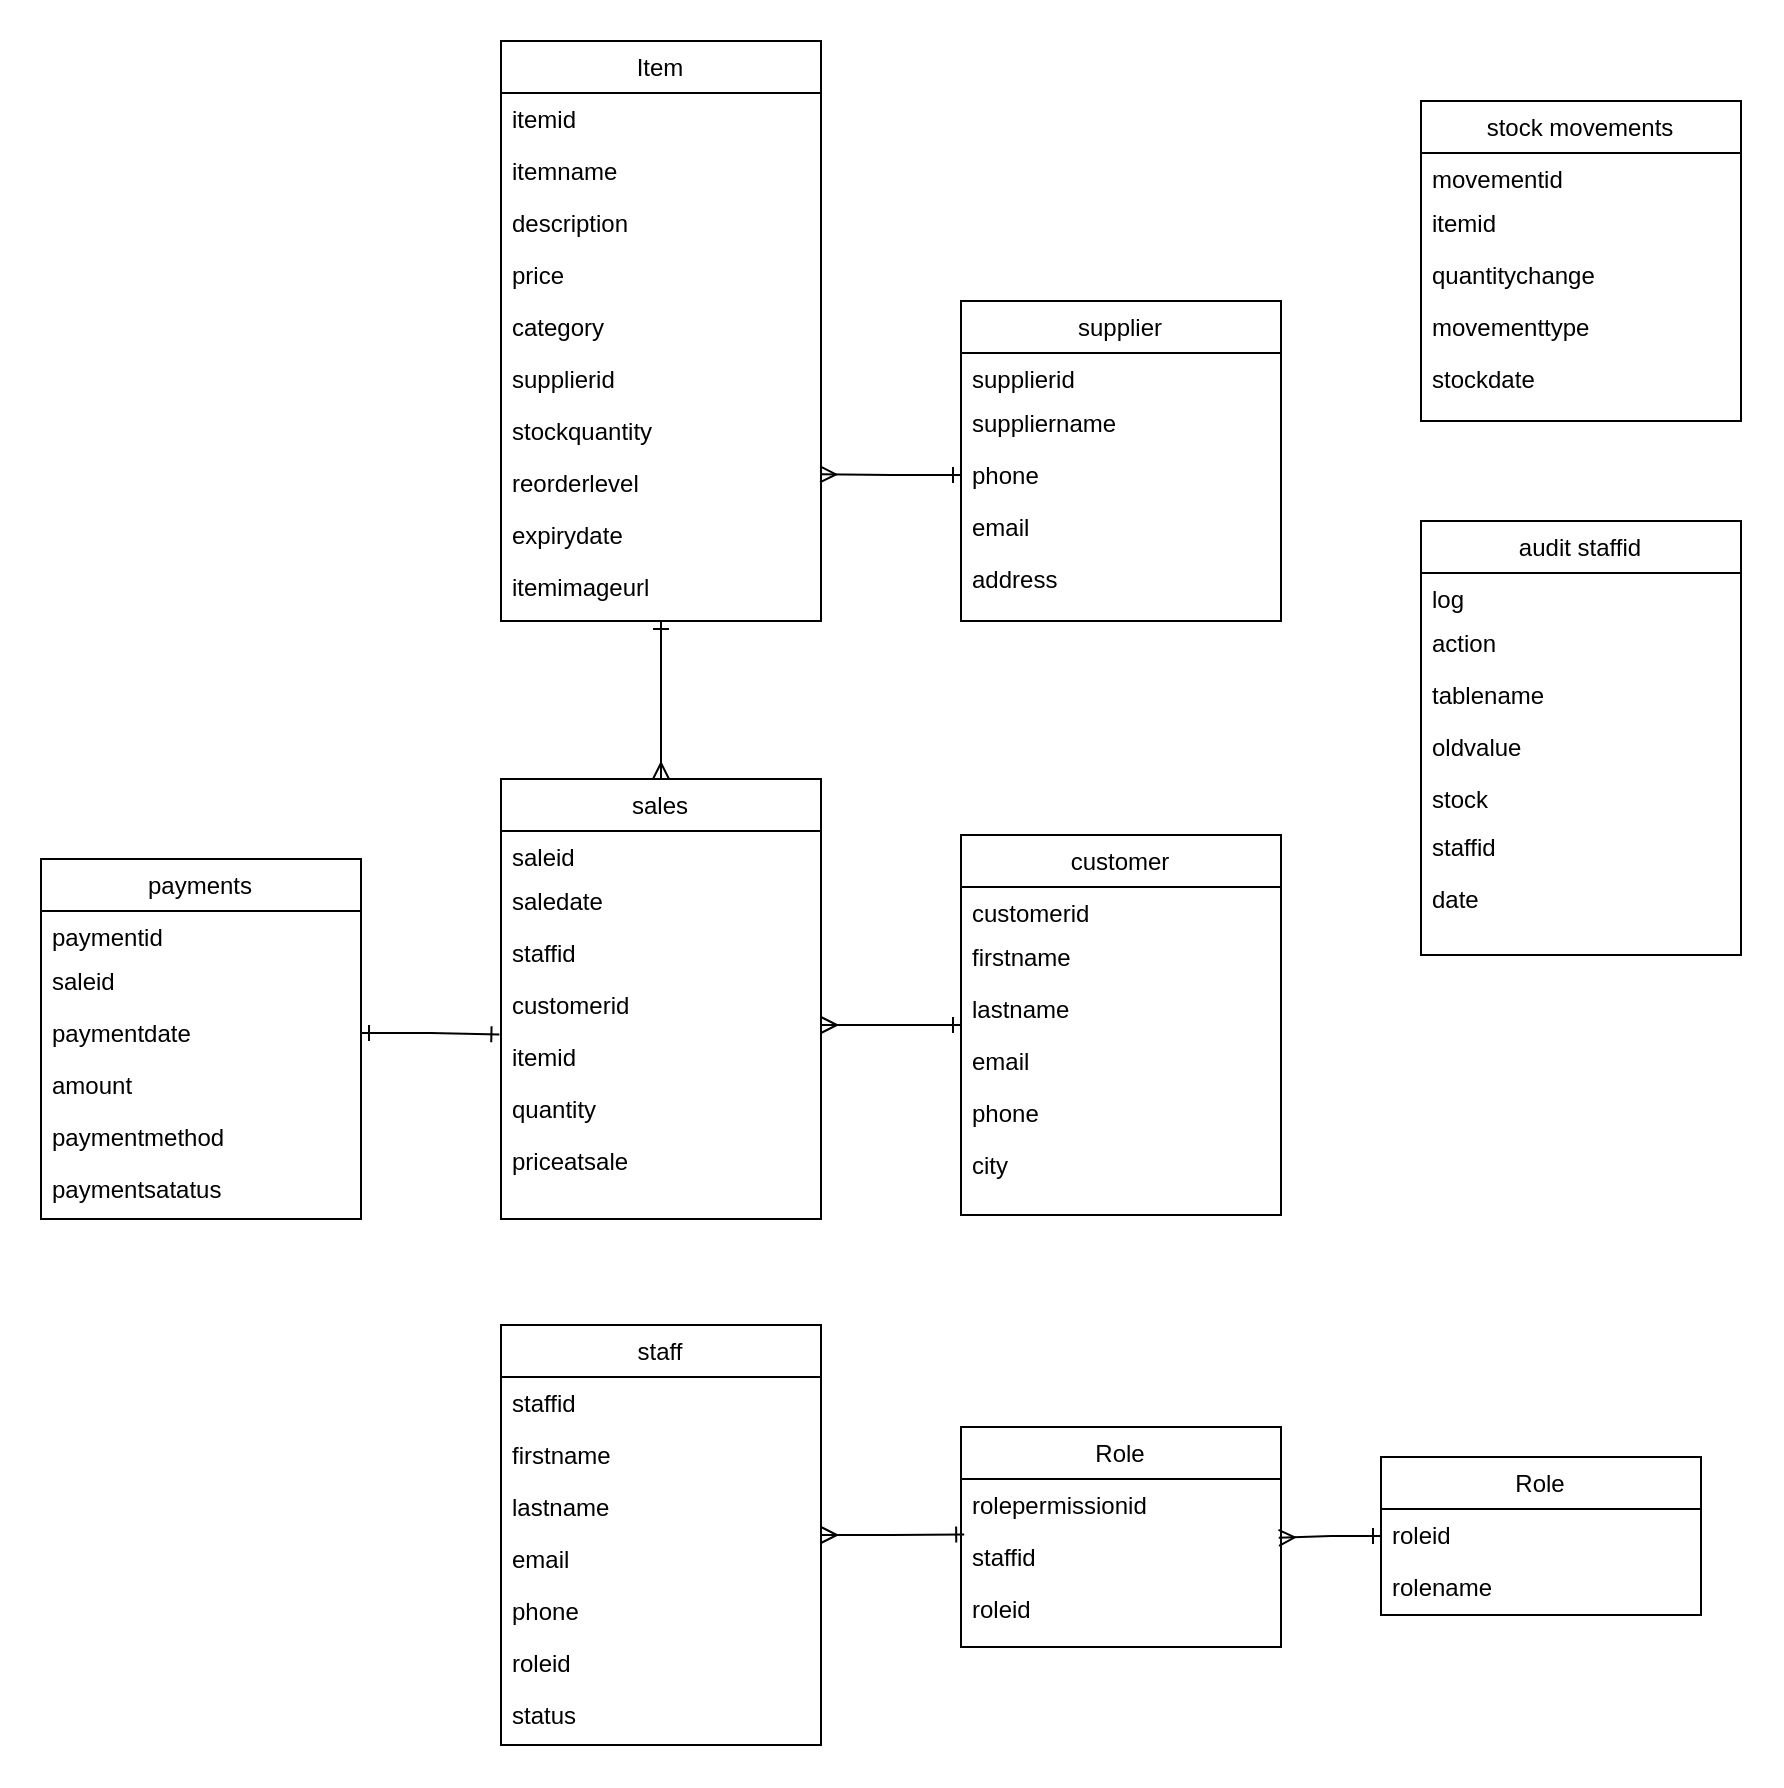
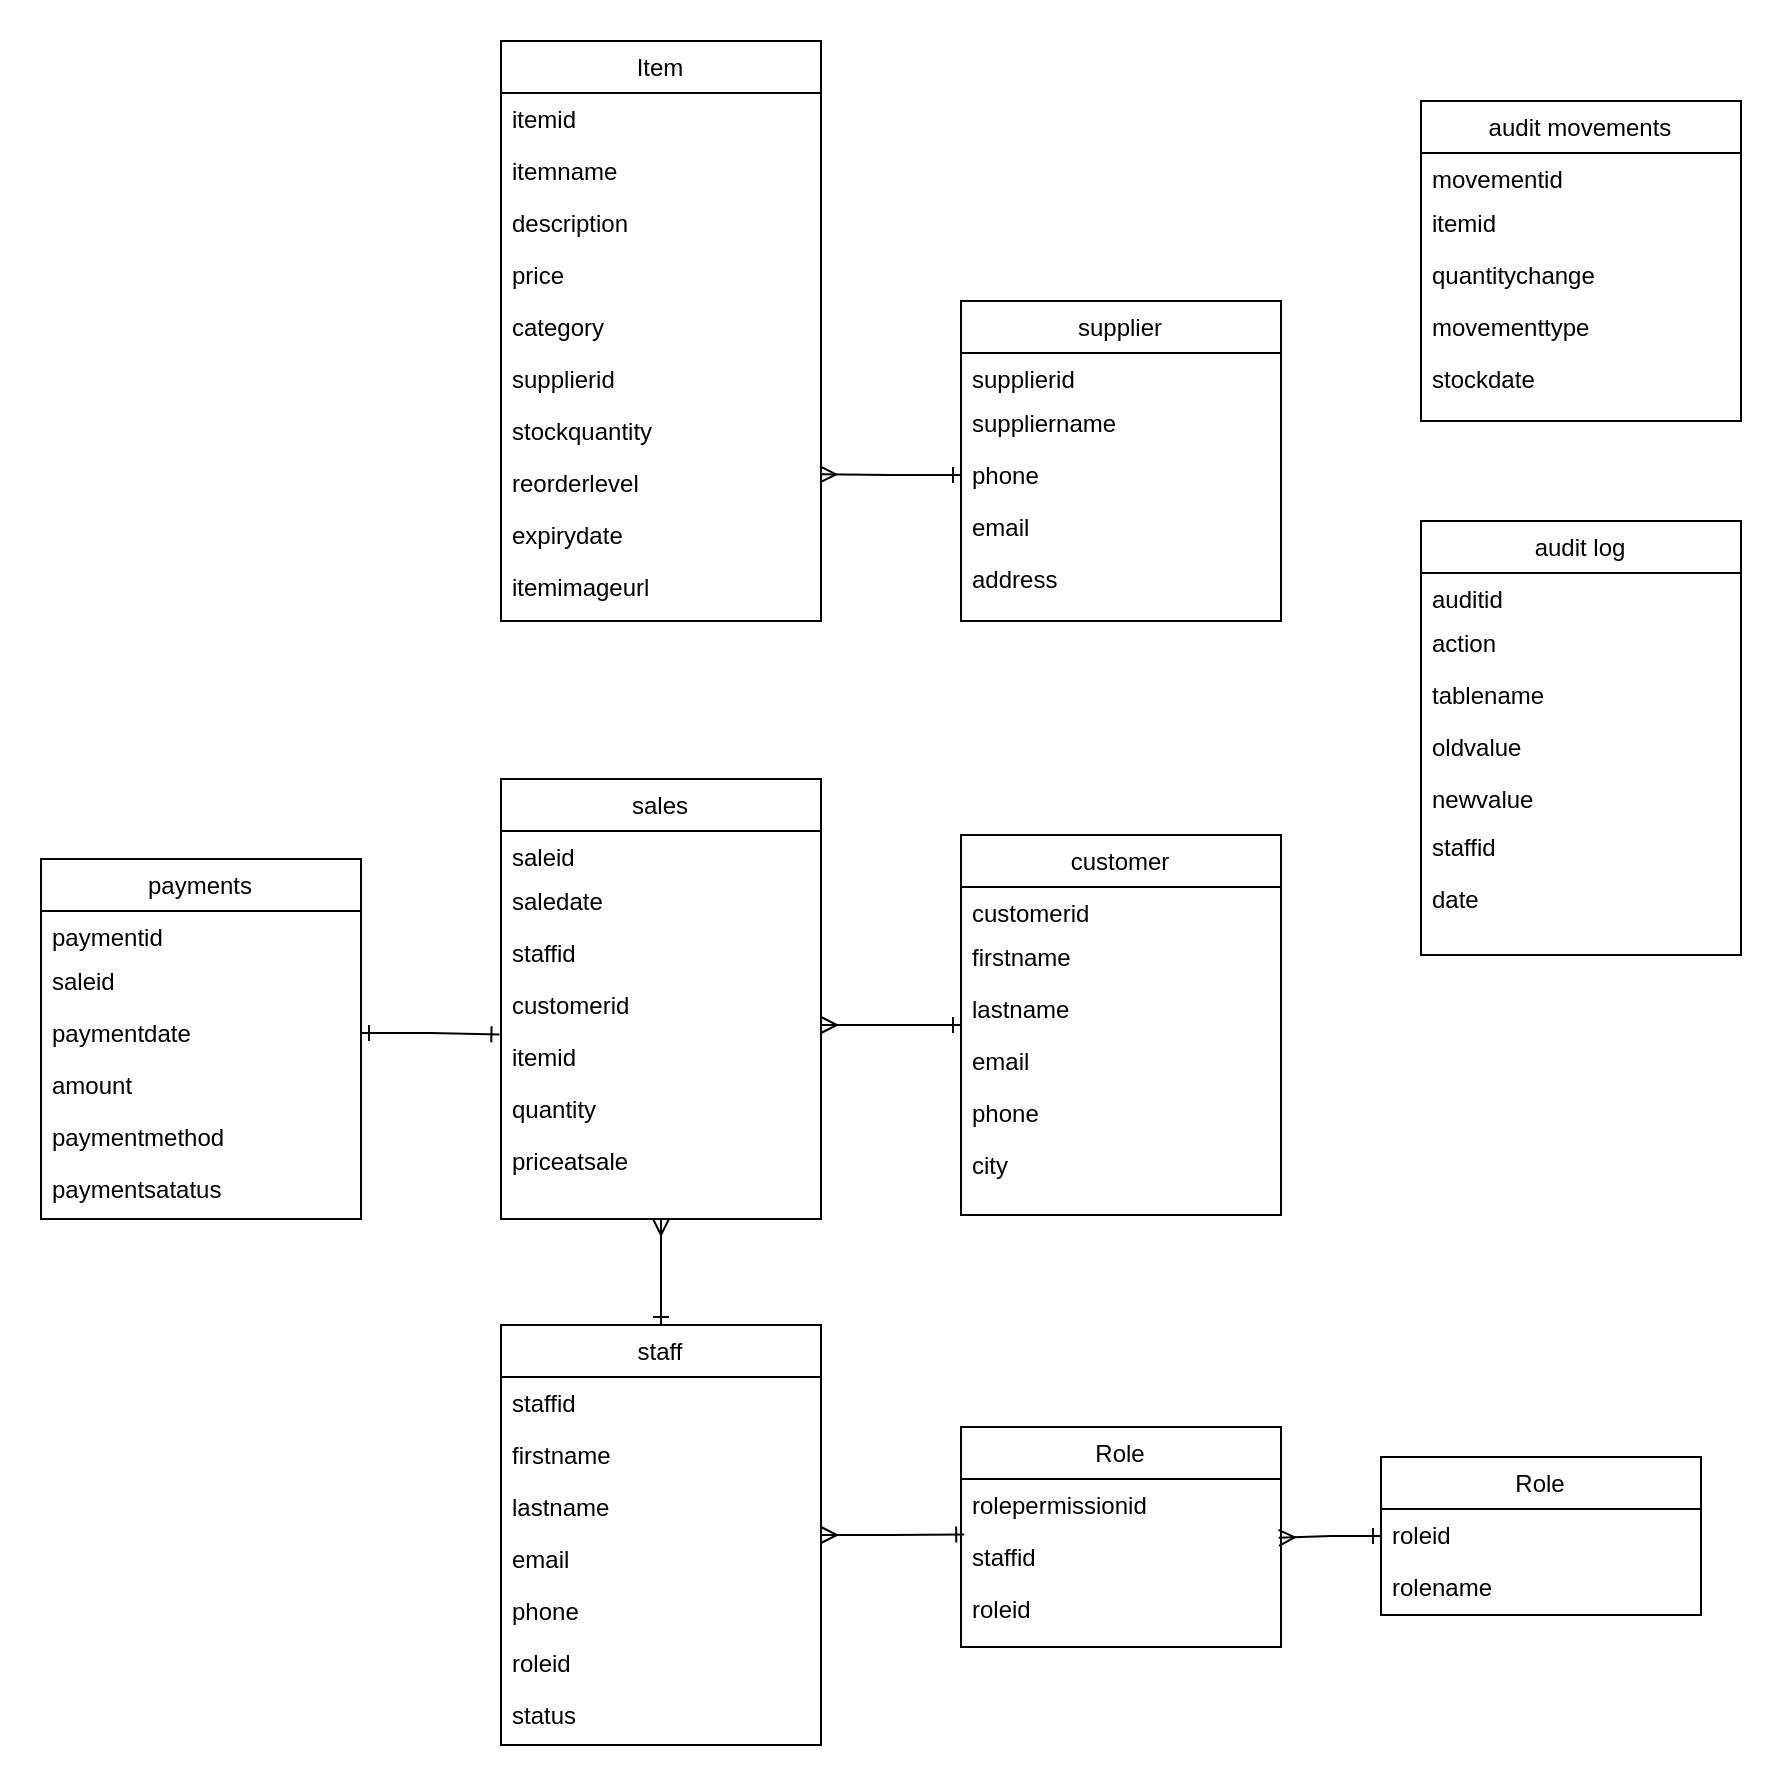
node "stock movements": label "stock movements" -> "audit movements"
node "audit staffid": label "audit staffid" -> "audit log"
node "log": label "log" -> "auditid"
edge "Item" -- "sales": removed
node "stock": label "stock" -> "newvalue"
edge "sales" -- "staff": added
